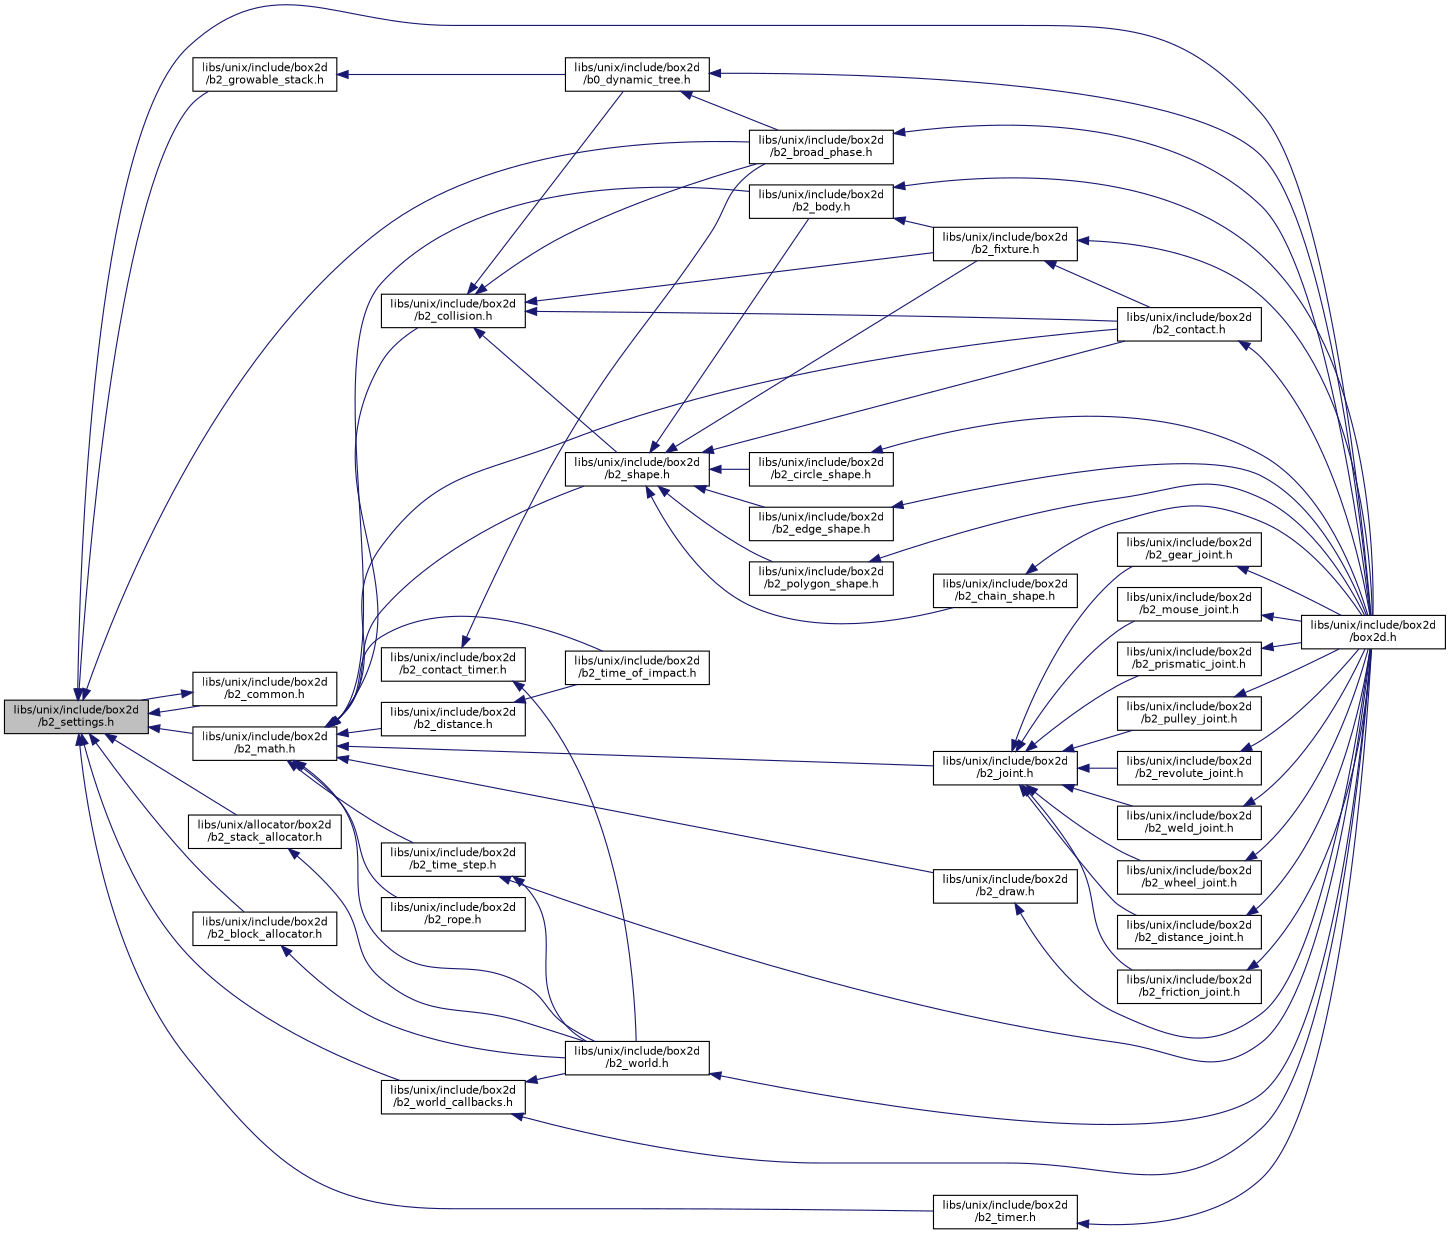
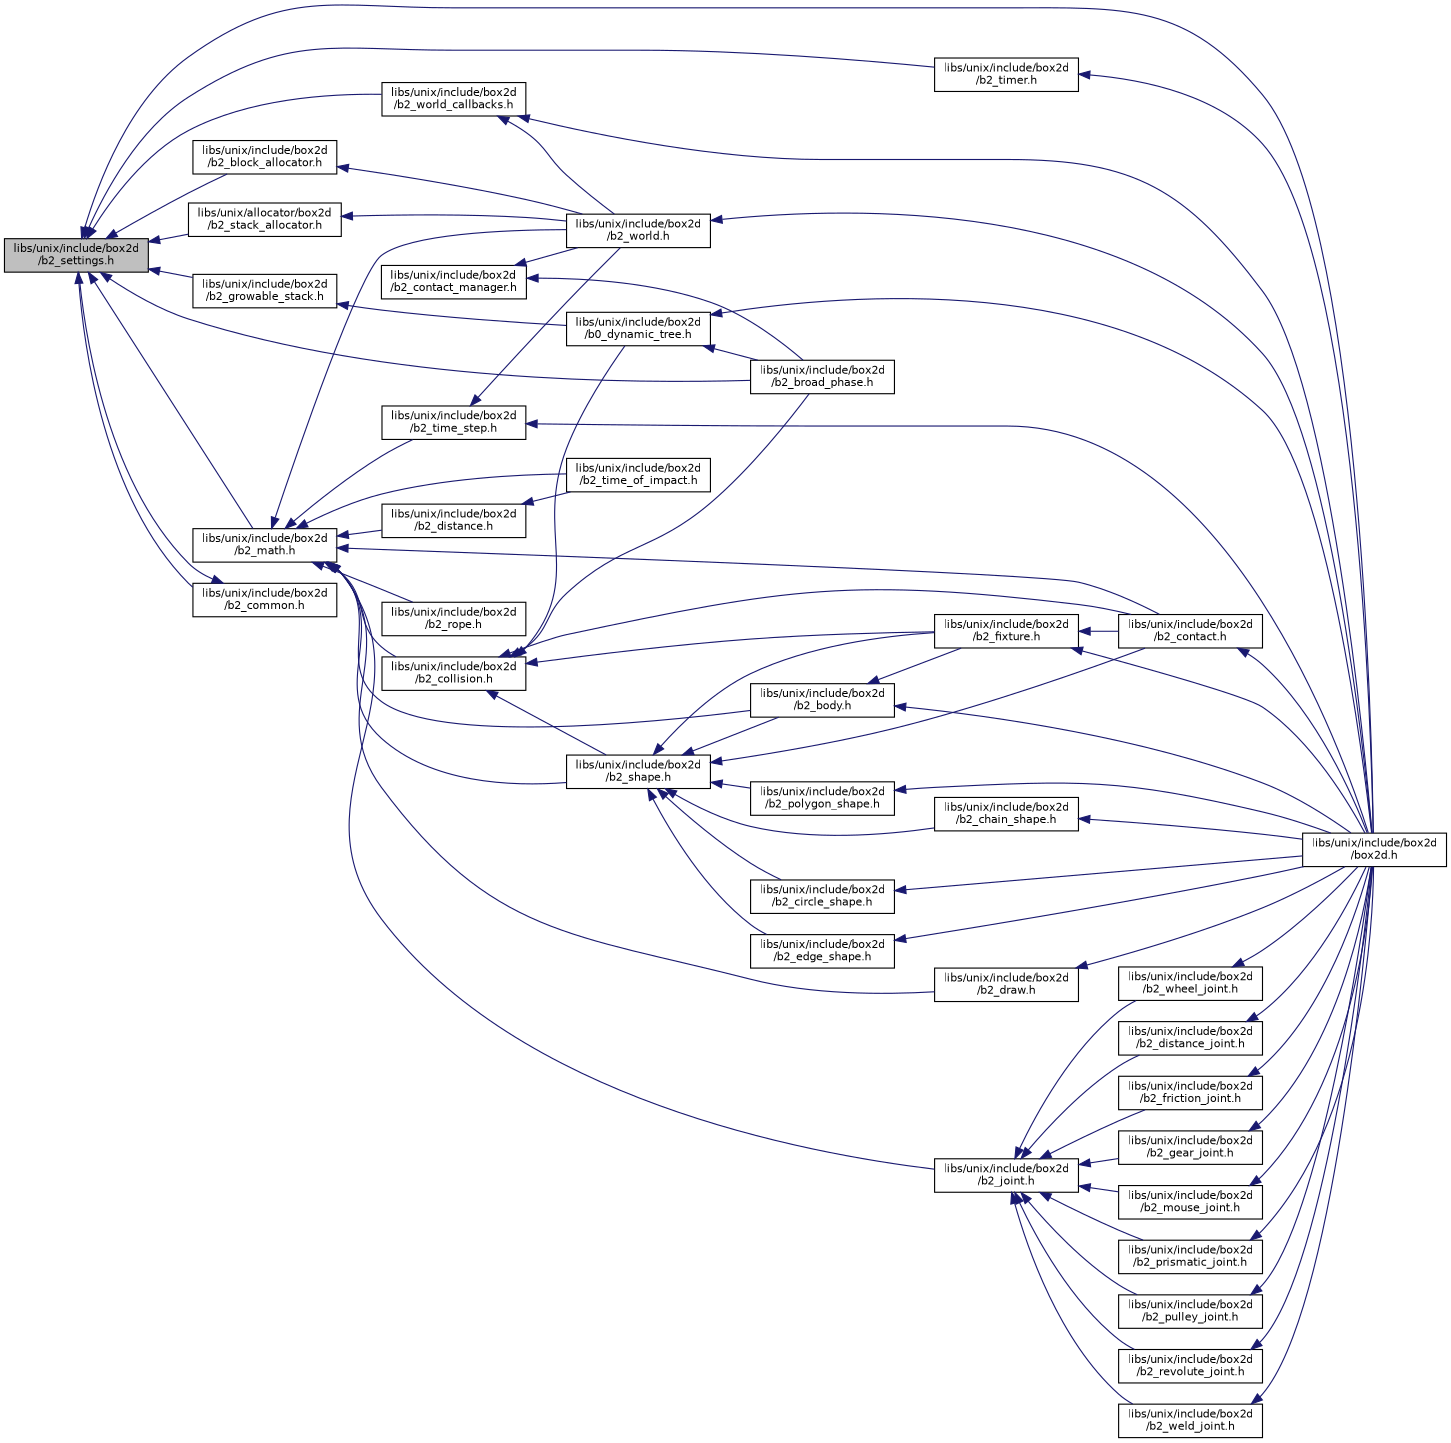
edge "libs/unix/include/box2d /box2d.h" -> "libs/unix/include/box2d /b2_broad_phase.h": removed
node "libs/unix/include/box2d /b2_contact_timer.h": label "libs/unix/include/box2d /b2_contact_timer.h" -> "libs/unix/include/box2d /b2_contact_manager.h"
